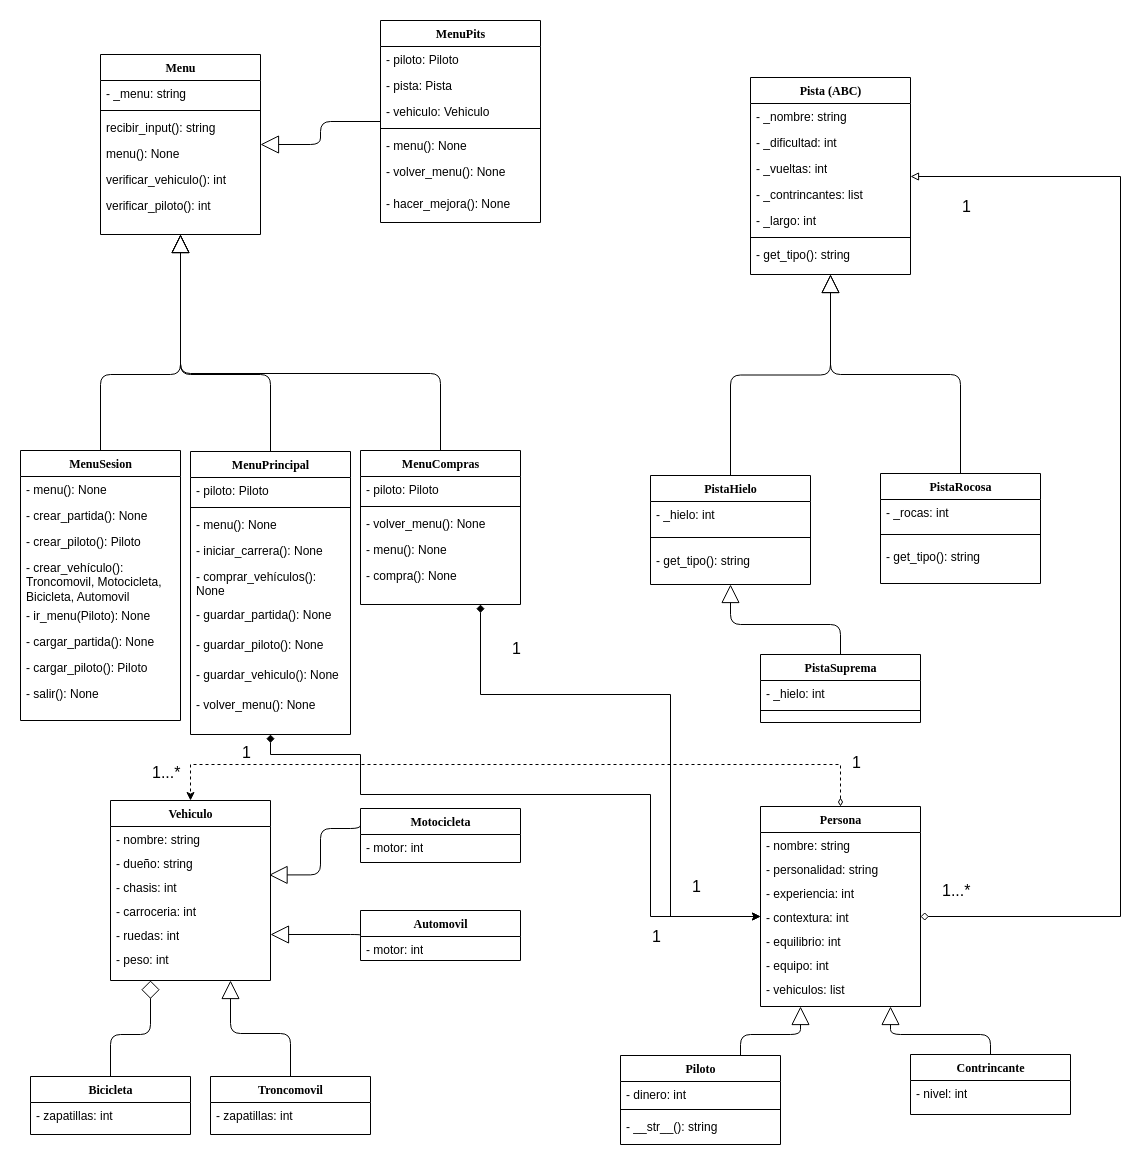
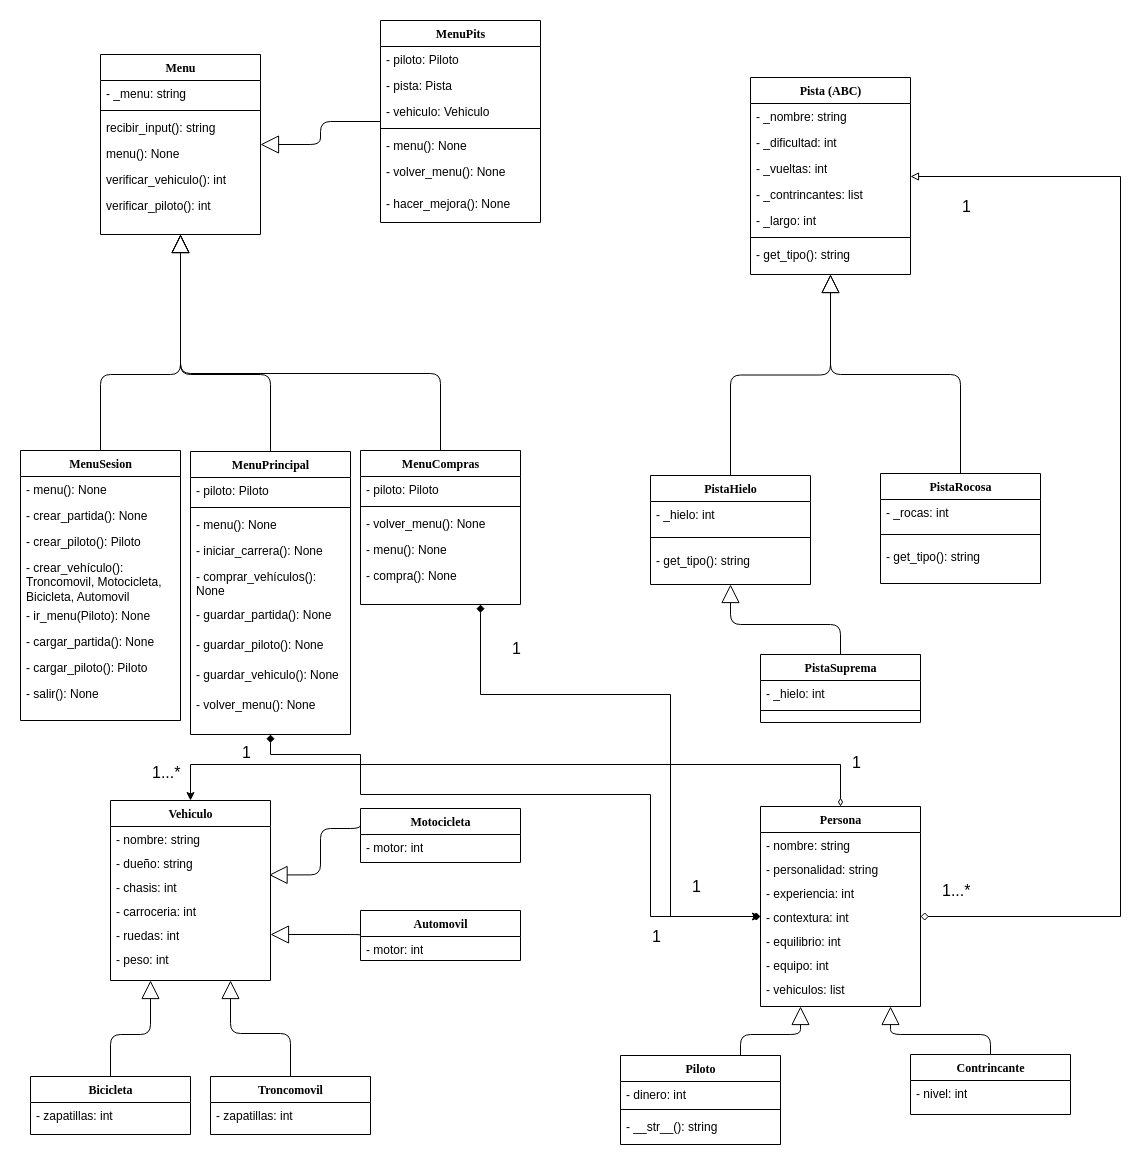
edge "MenuPrincipal" -- "- contextura: int": arrowhead classic -> diamond
edge "Vehiculo" -- "Persona": style dashed -> solid
edge "Bicicleta" -> "Vehiculo": arrowhead diamond -> block
